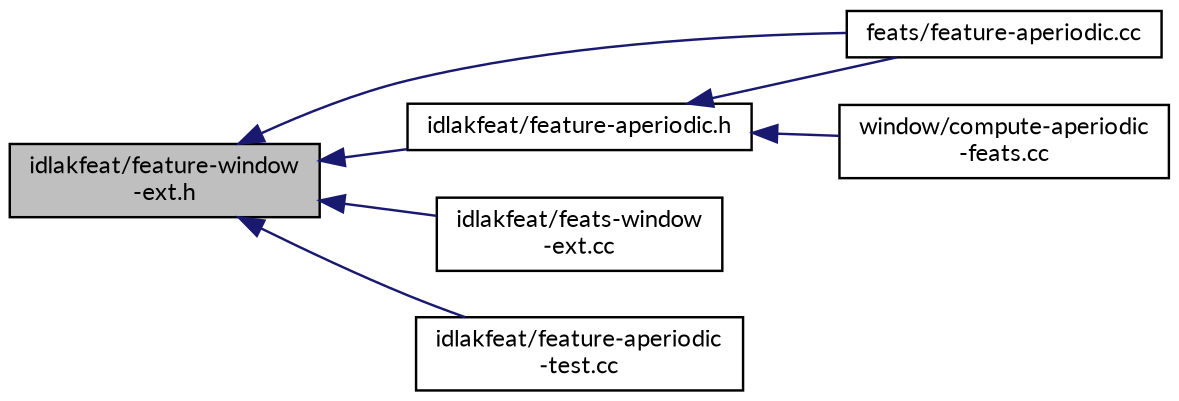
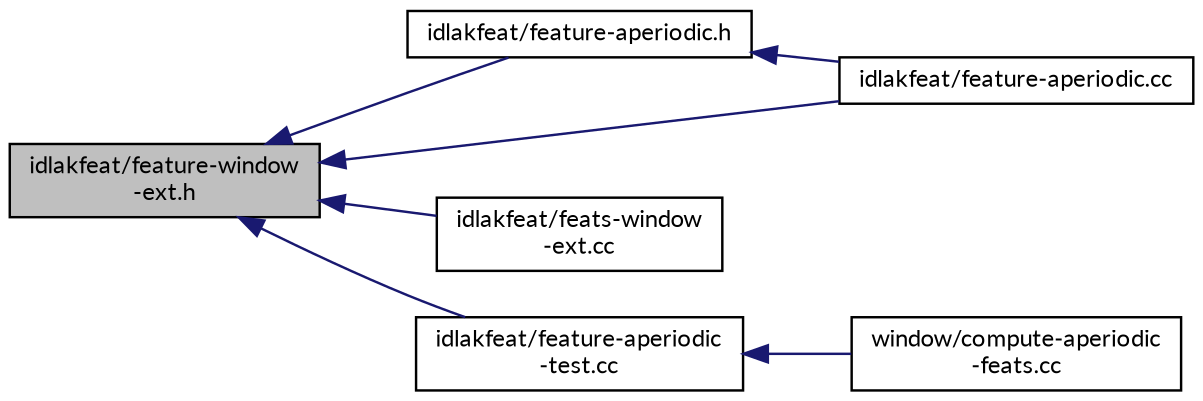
node "feats/feature-aperiodic.cc": label "feats/feature-aperiodic.cc" -> "idlakfeat/feature-aperiodic.cc"
edge "window/compute-aperiodic -feats.cc" -> "idlakfeat/feature-aperiodic.h": now "window/compute-aperiodic -feats.cc" -> "idlakfeat/feature-aperiodic -test.cc"
